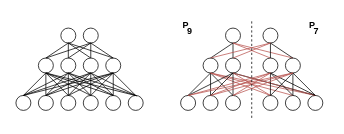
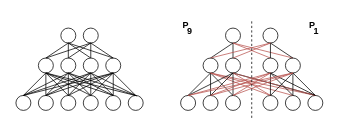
node "7": label "7" -> "1"
